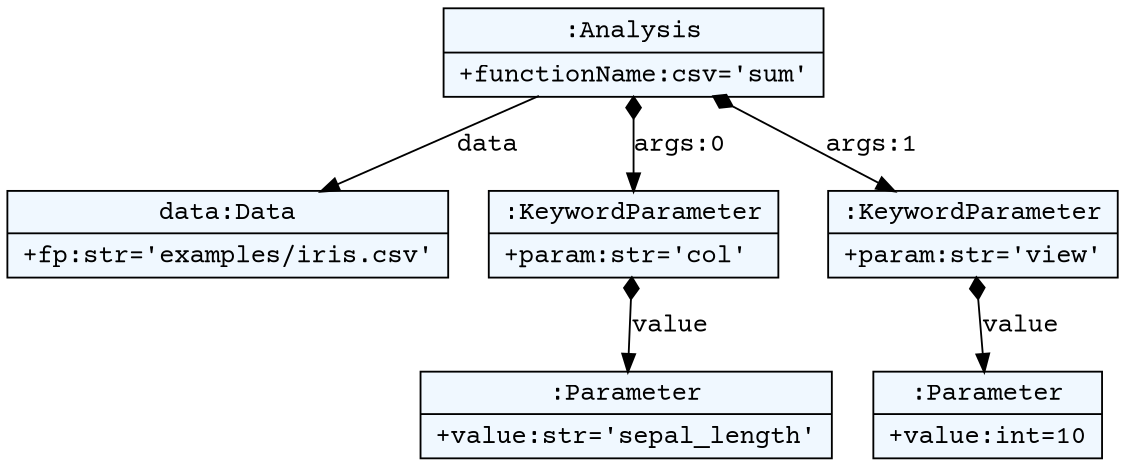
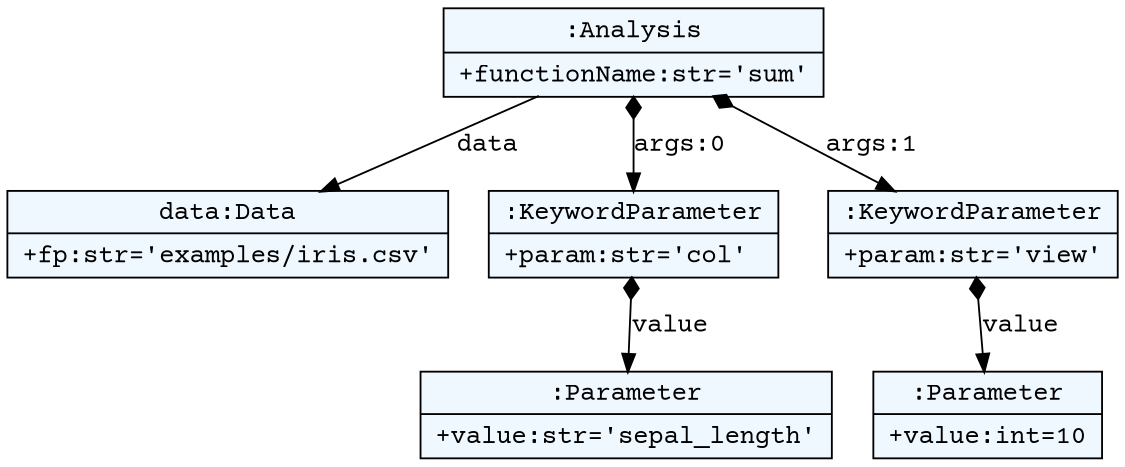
node ":Analysis": text "+functionName:csv='sum'" -> "+functionName:str='sum'"
